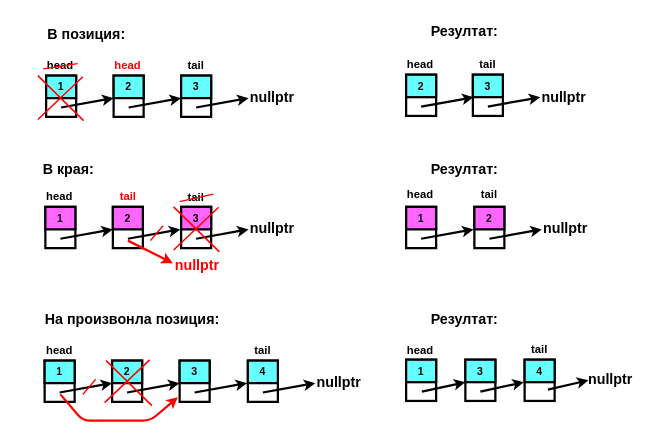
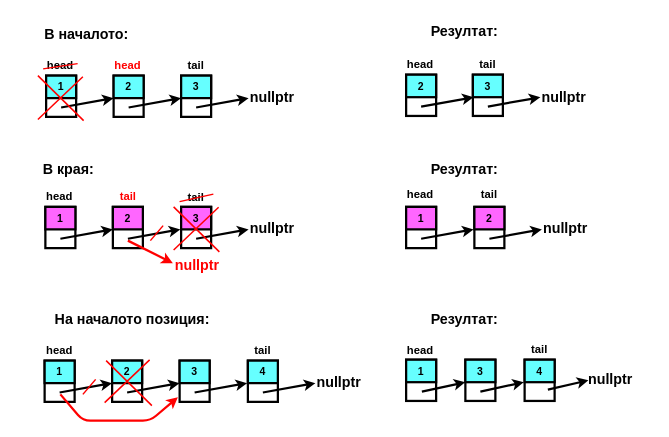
node "В позиция:": label "В позиция:" -> "В началото:"
node "На произвонла позиция:": label "На произвонла позиция:" -> "На началото позиция:"
